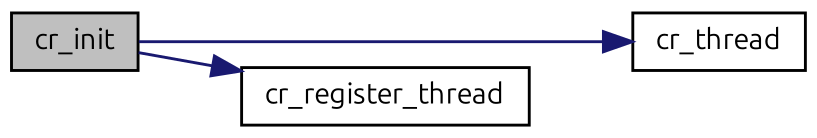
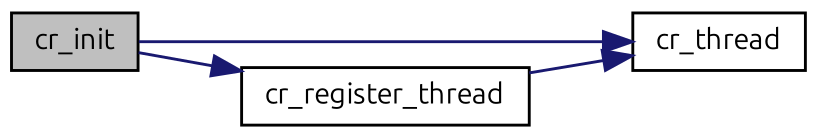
edge "cr_register_thread" -> "cr_thread": added
